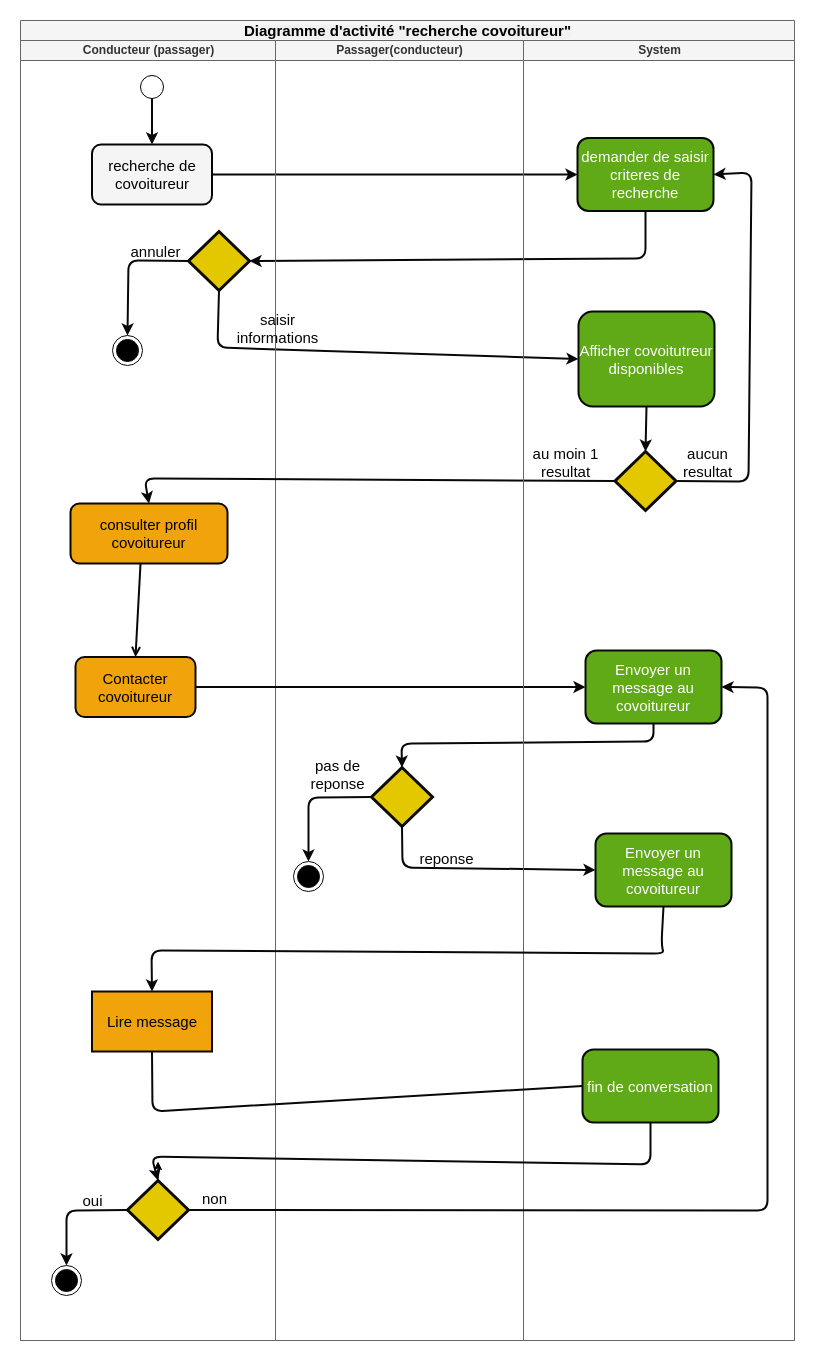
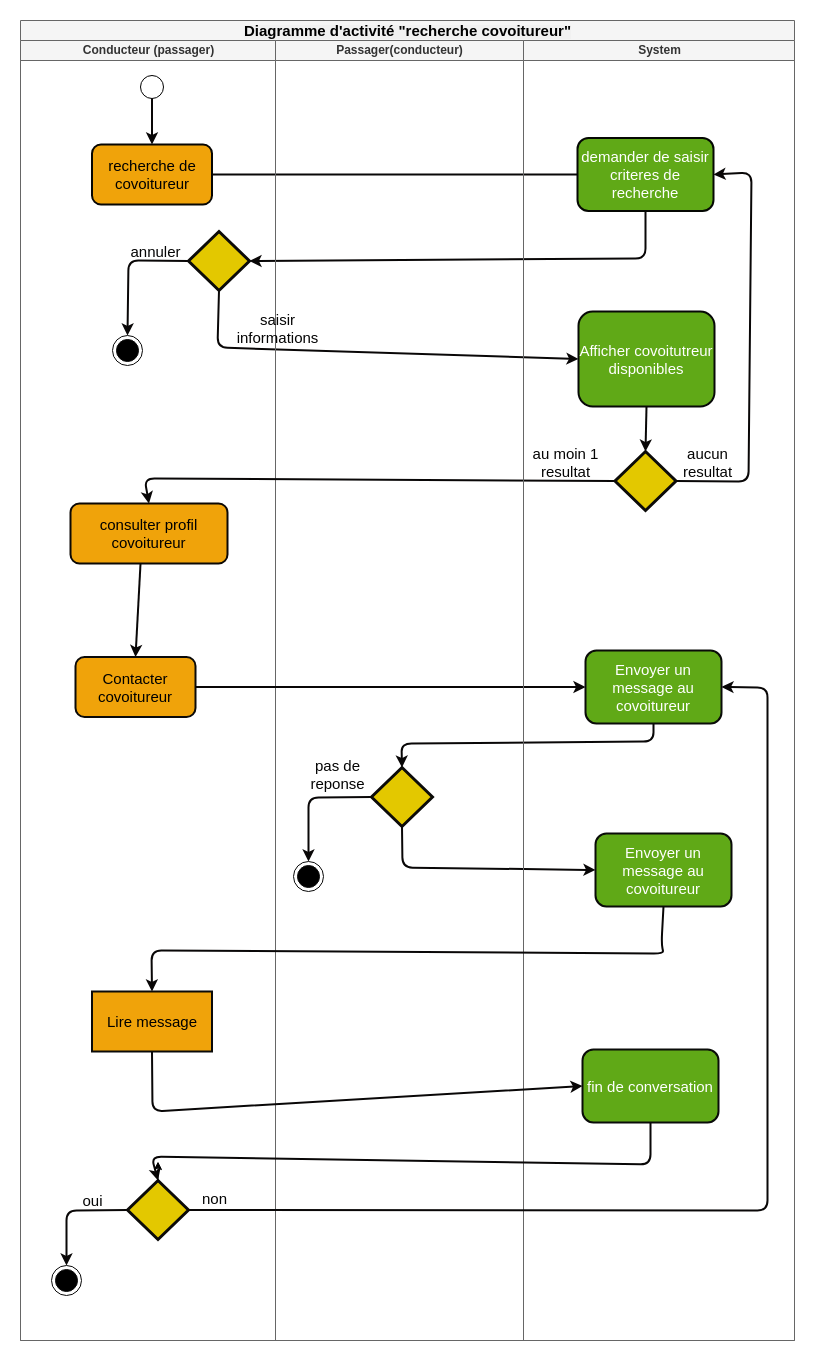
node "recherche de covoitureur": fillcolor #f5f5f5 -> #f0a30a
edge "recherche de covoitureur" -> "demander de saisir criteres de recherche": arrowhead classic -> none
edge "consulter profil covoitureur" -> "Contacter covoitureur": arrowhead open -> classic
node "reponse": removed
edge "Lire message" -- "fin de conversation": arrowhead none -> classic
